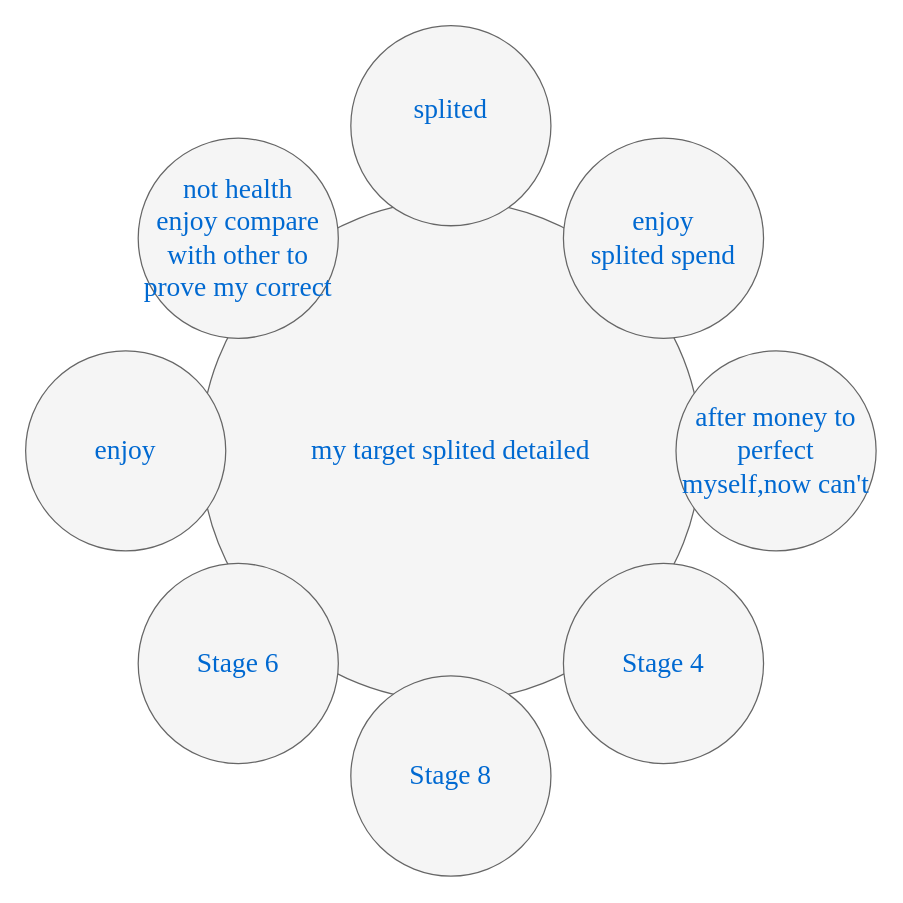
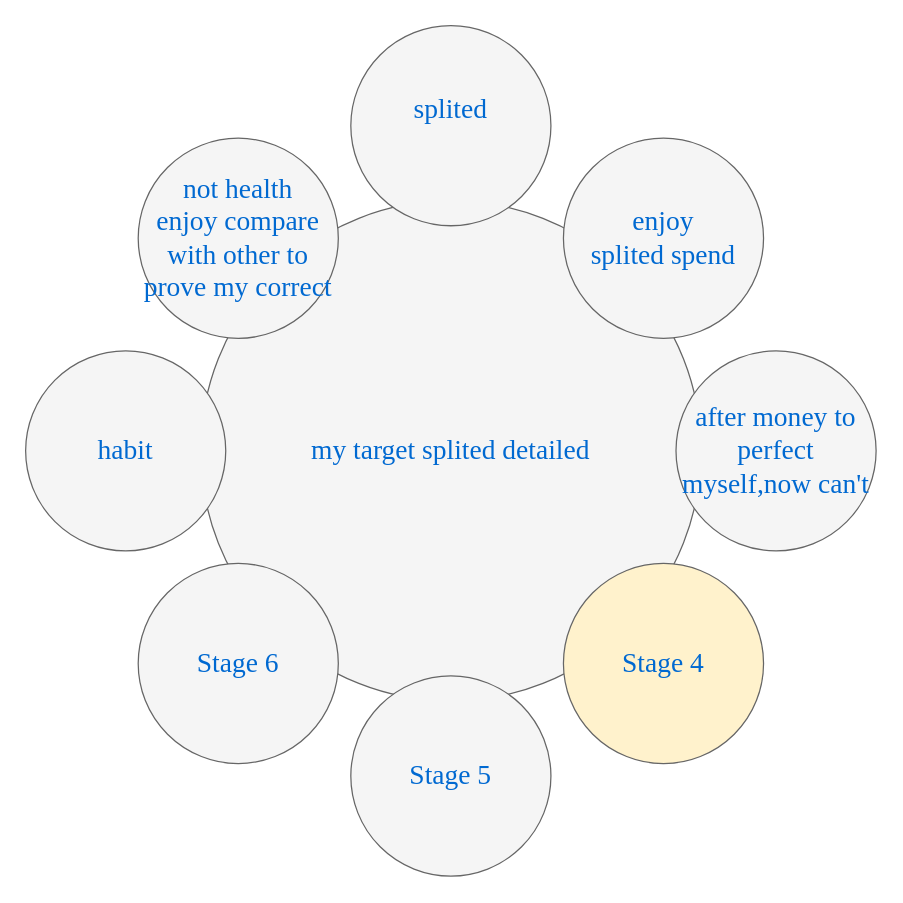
node "enjoy": label "enjoy" -> "habit"
node "Stage 4": fillcolor #f5f5f5 -> #fff2cc
node "Stage 8": label "Stage 8" -> "Stage 5"
